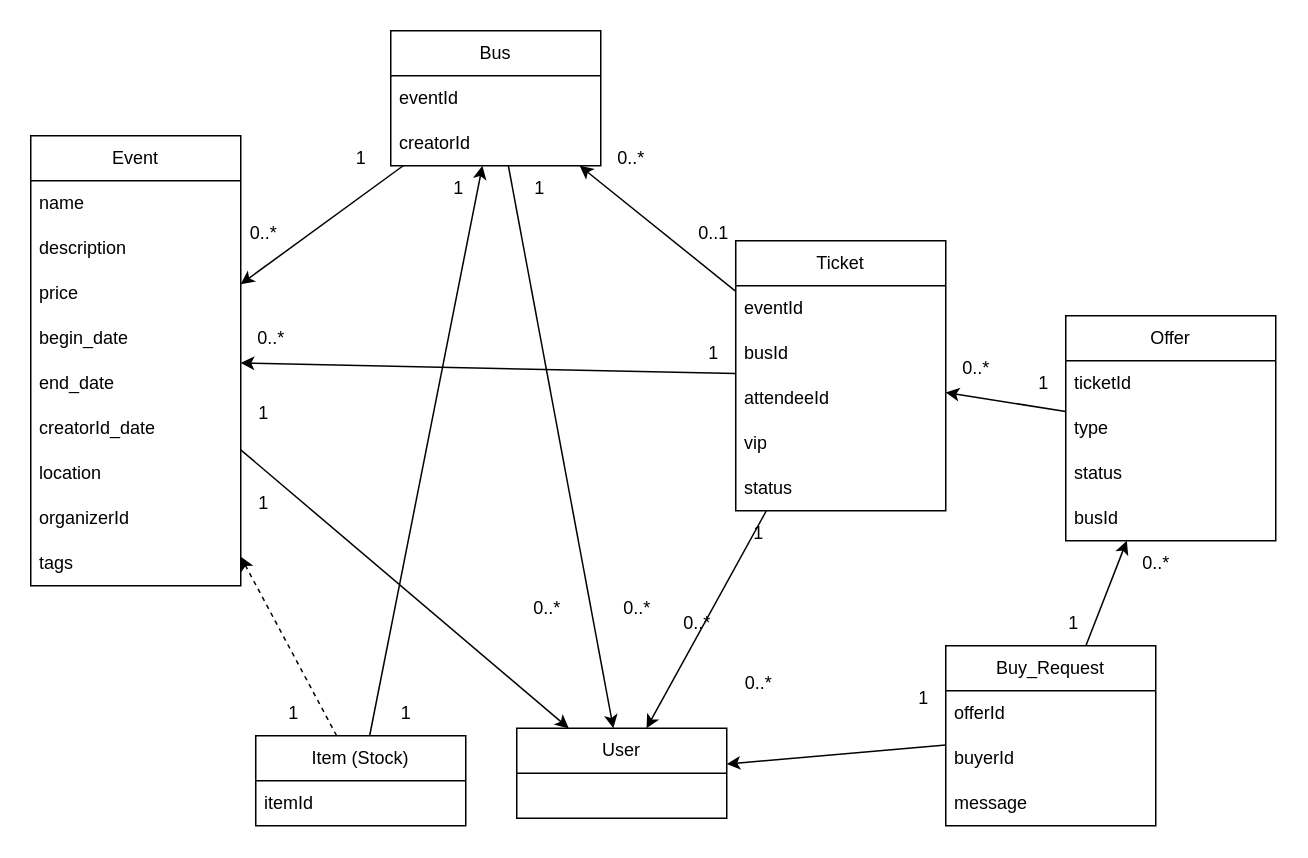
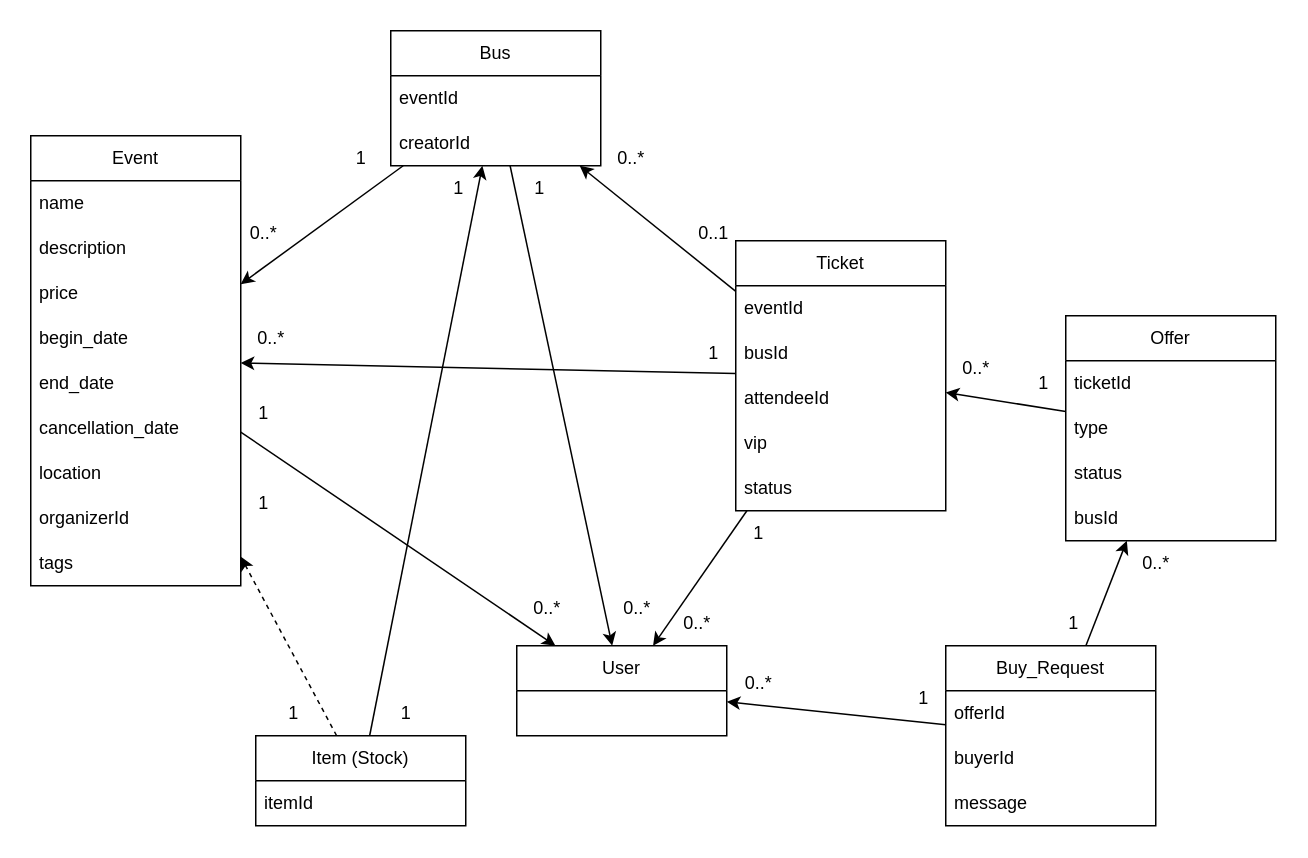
node "creatorId_date": label "creatorId_date" -> "cancellation_date"
node "User": moved (622, 773) -> (622, 691)
